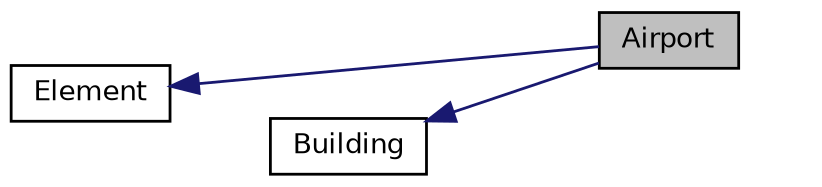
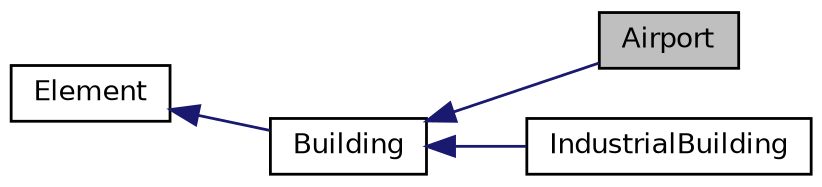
edge "Airport" -> "Element": now "Building" -> "Element"
node "IndustrialBuilding": added
